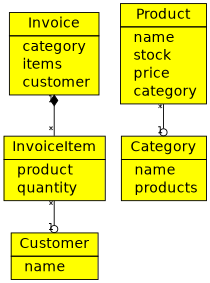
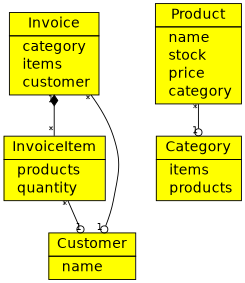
edge "Invoice" -> "Customer": added
node "InvoiceItem": text "product" -> "products"
node "Category": text "name" -> "items"
